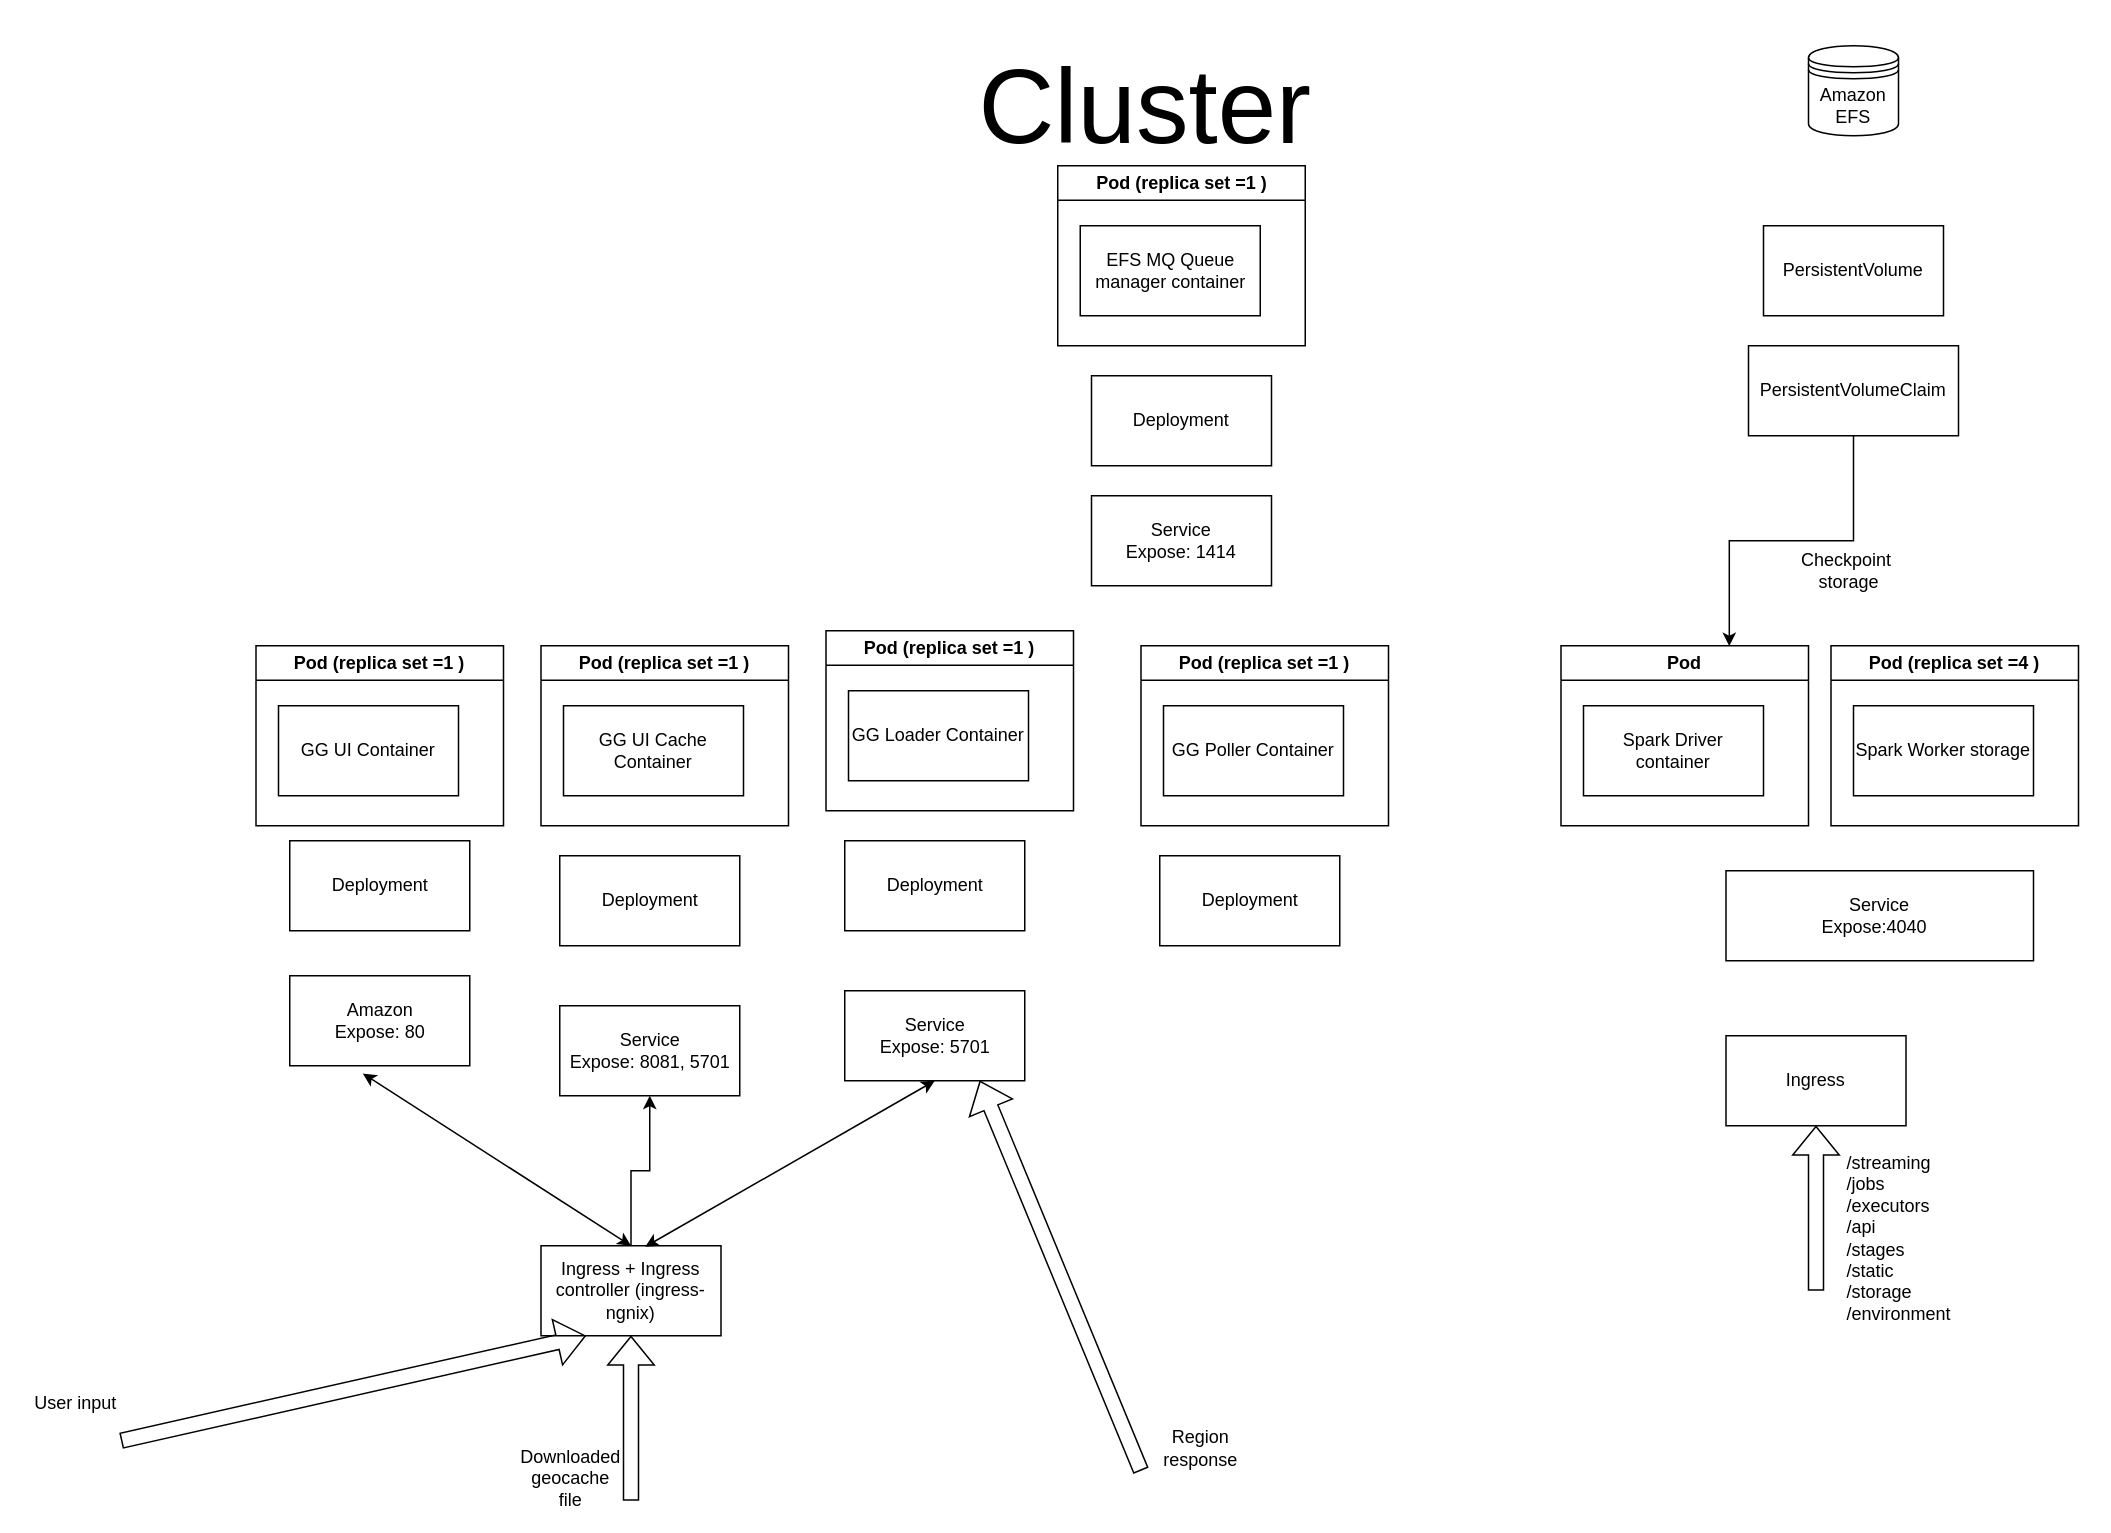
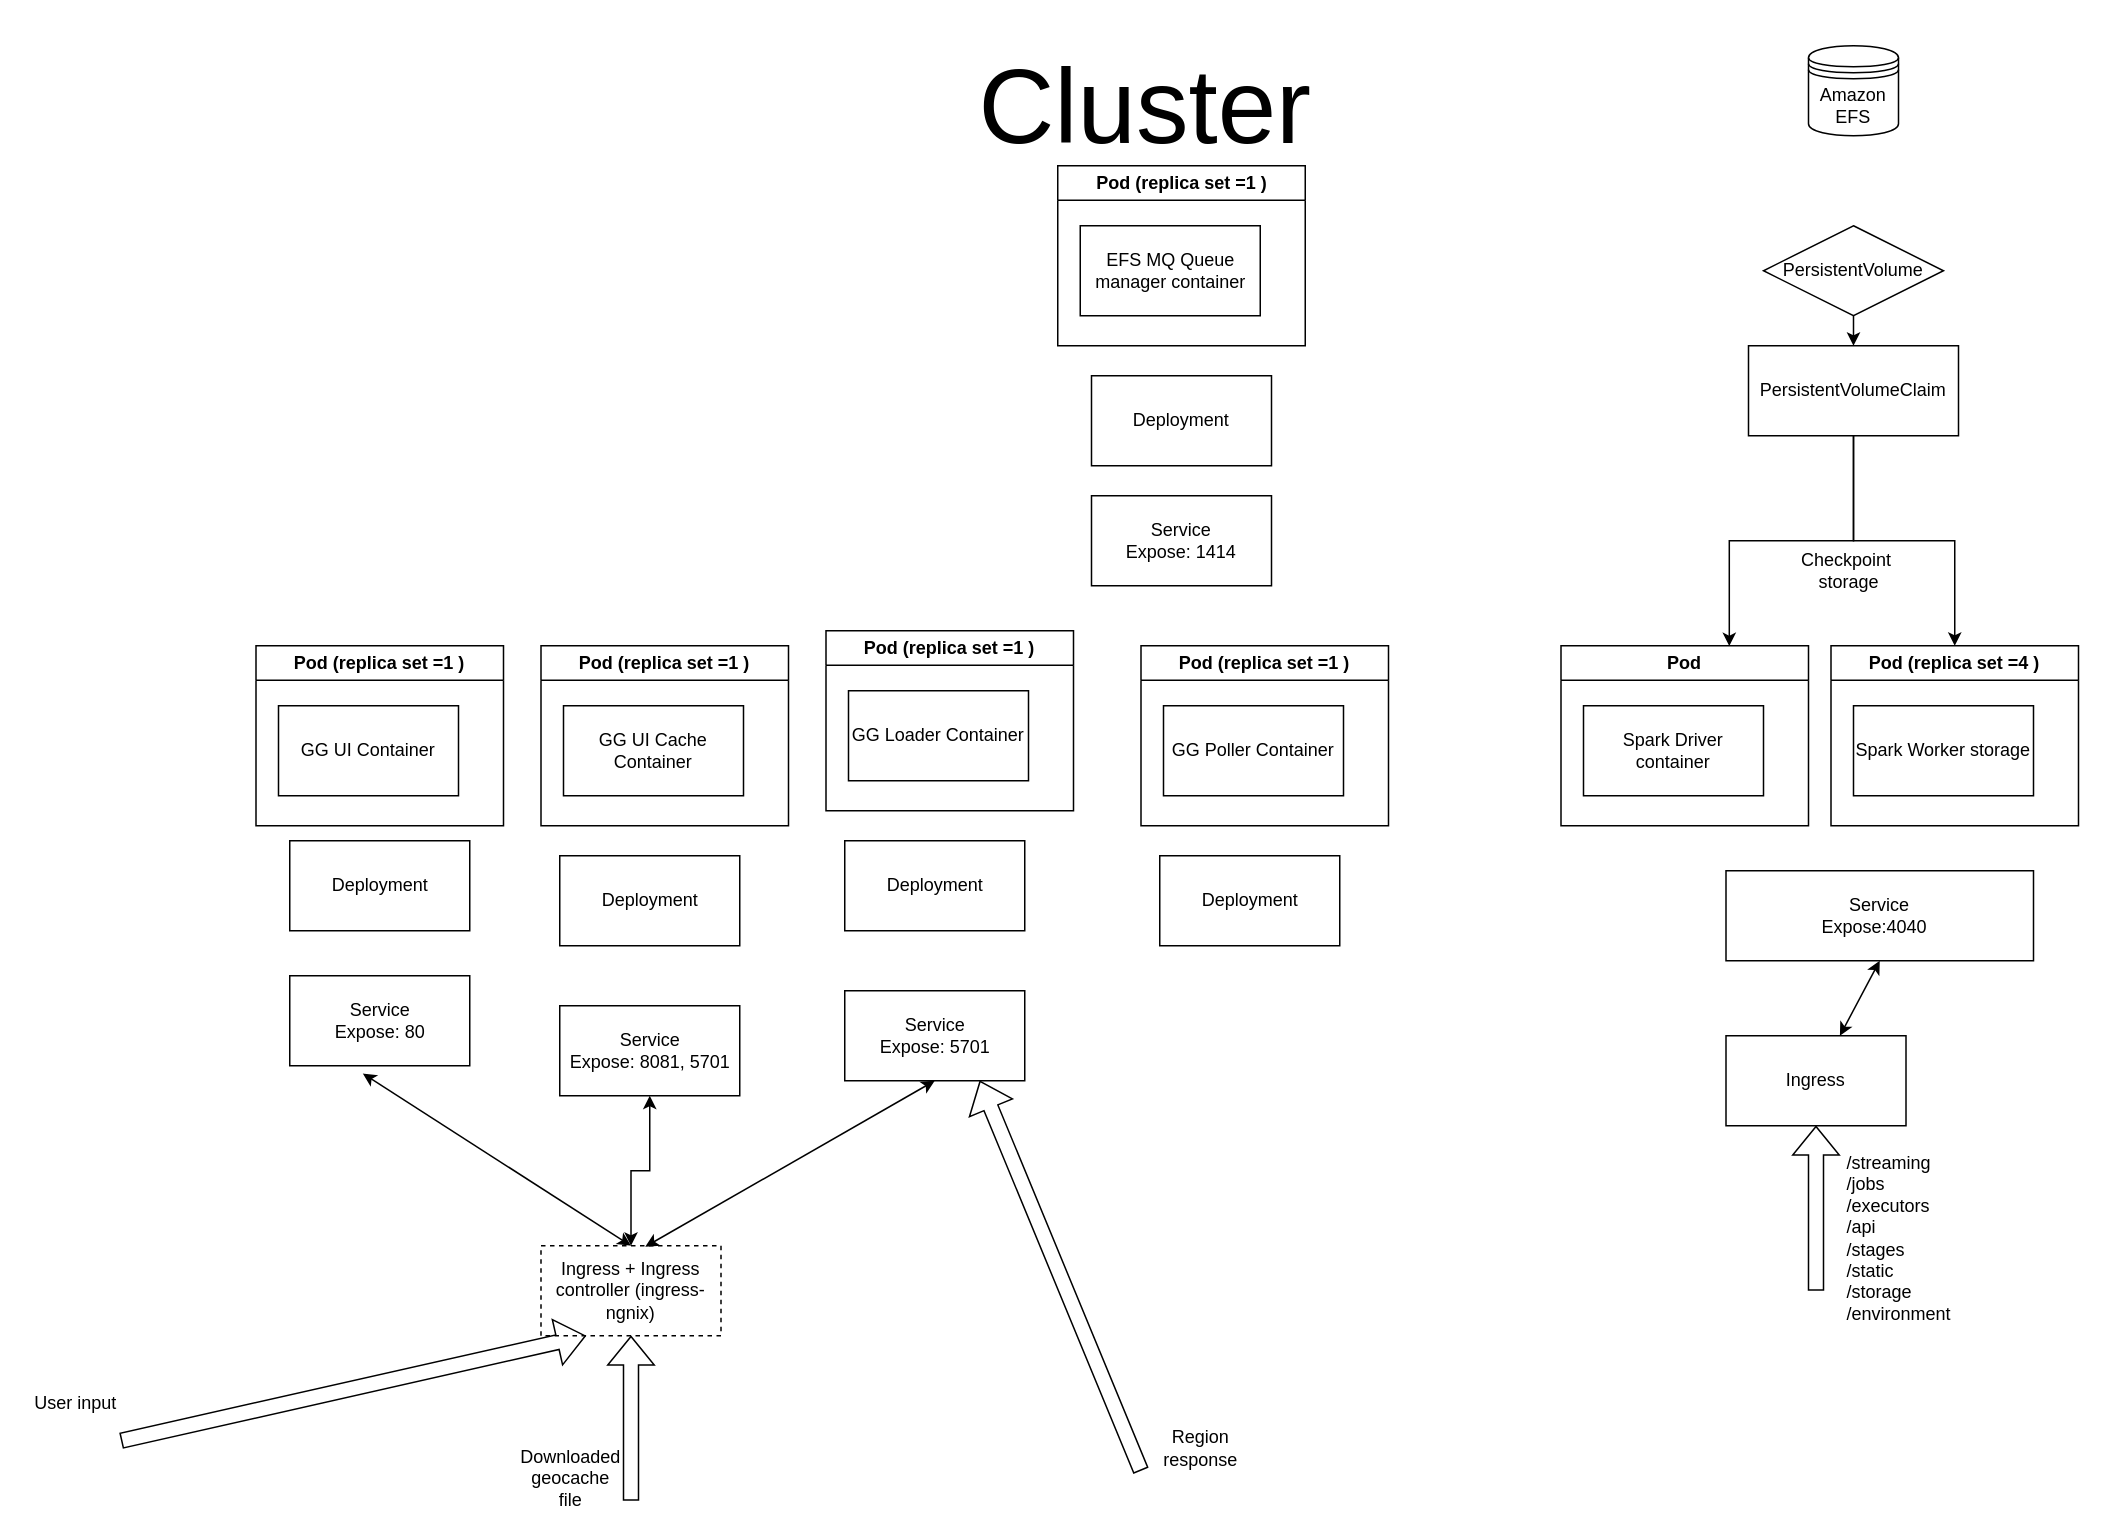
node "PersistentVolume": shape rectangle -> diamond
edge "PersistentVolume" -> "PersistentVolumeClaim": added
edge "PersistentVolumeClaim" -> "Pod (replica set =4 )": added
edge "Service Expose:4040" -- "Ingress": added
node "Amazon Expose: 80": label "Amazon Expose: 80" -> "Service Expose: 80"
edge "Ingress + Ingress controller (ingress-ngnix)" -> "Service Expose: 8081, 5701": arrowhead none -> classic
node "Ingress + Ingress controller (ingress-ngnix)": style solid -> dashed
